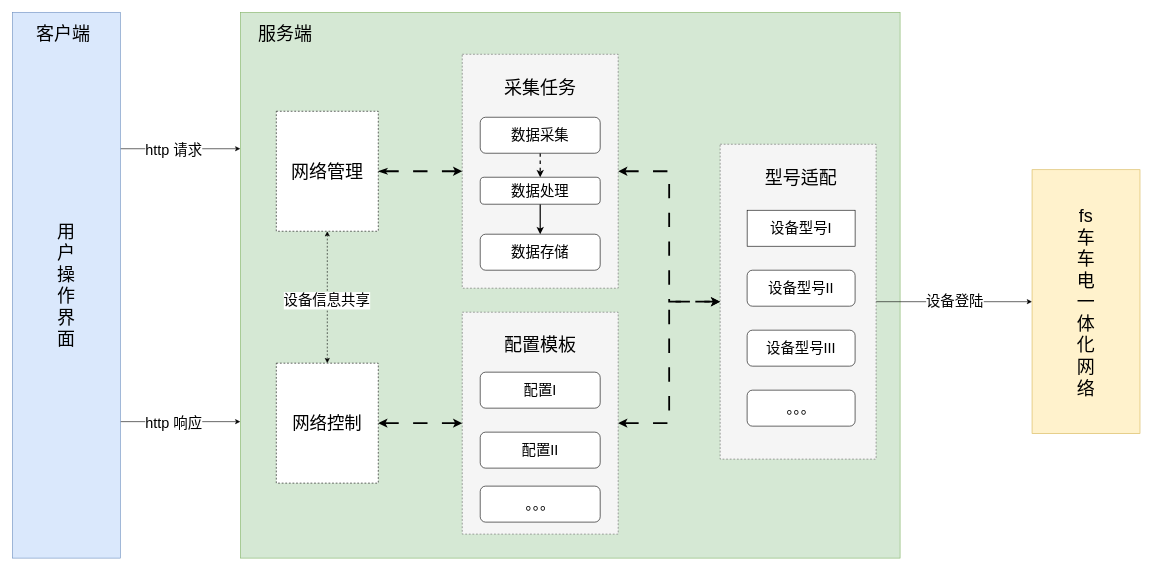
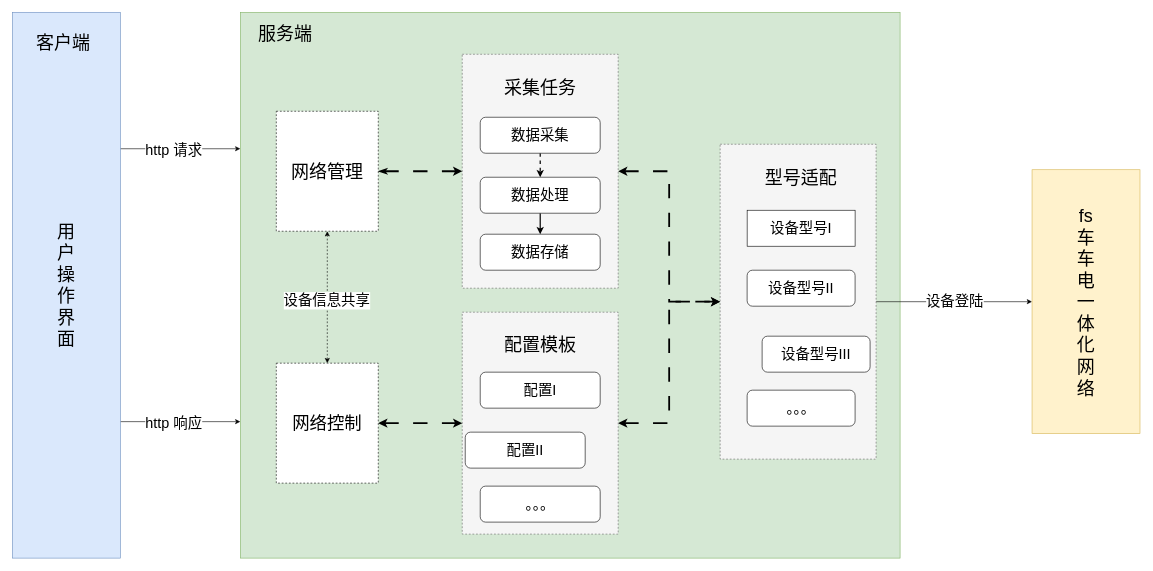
node "客户端": moved (63, 33) -> (63, 42)
node "数据处理": size 120x27 -> 120x36
node "设备型号III": moved (801, 348) -> (816, 354)
node "配置II": moved (540, 450) -> (525, 450)
